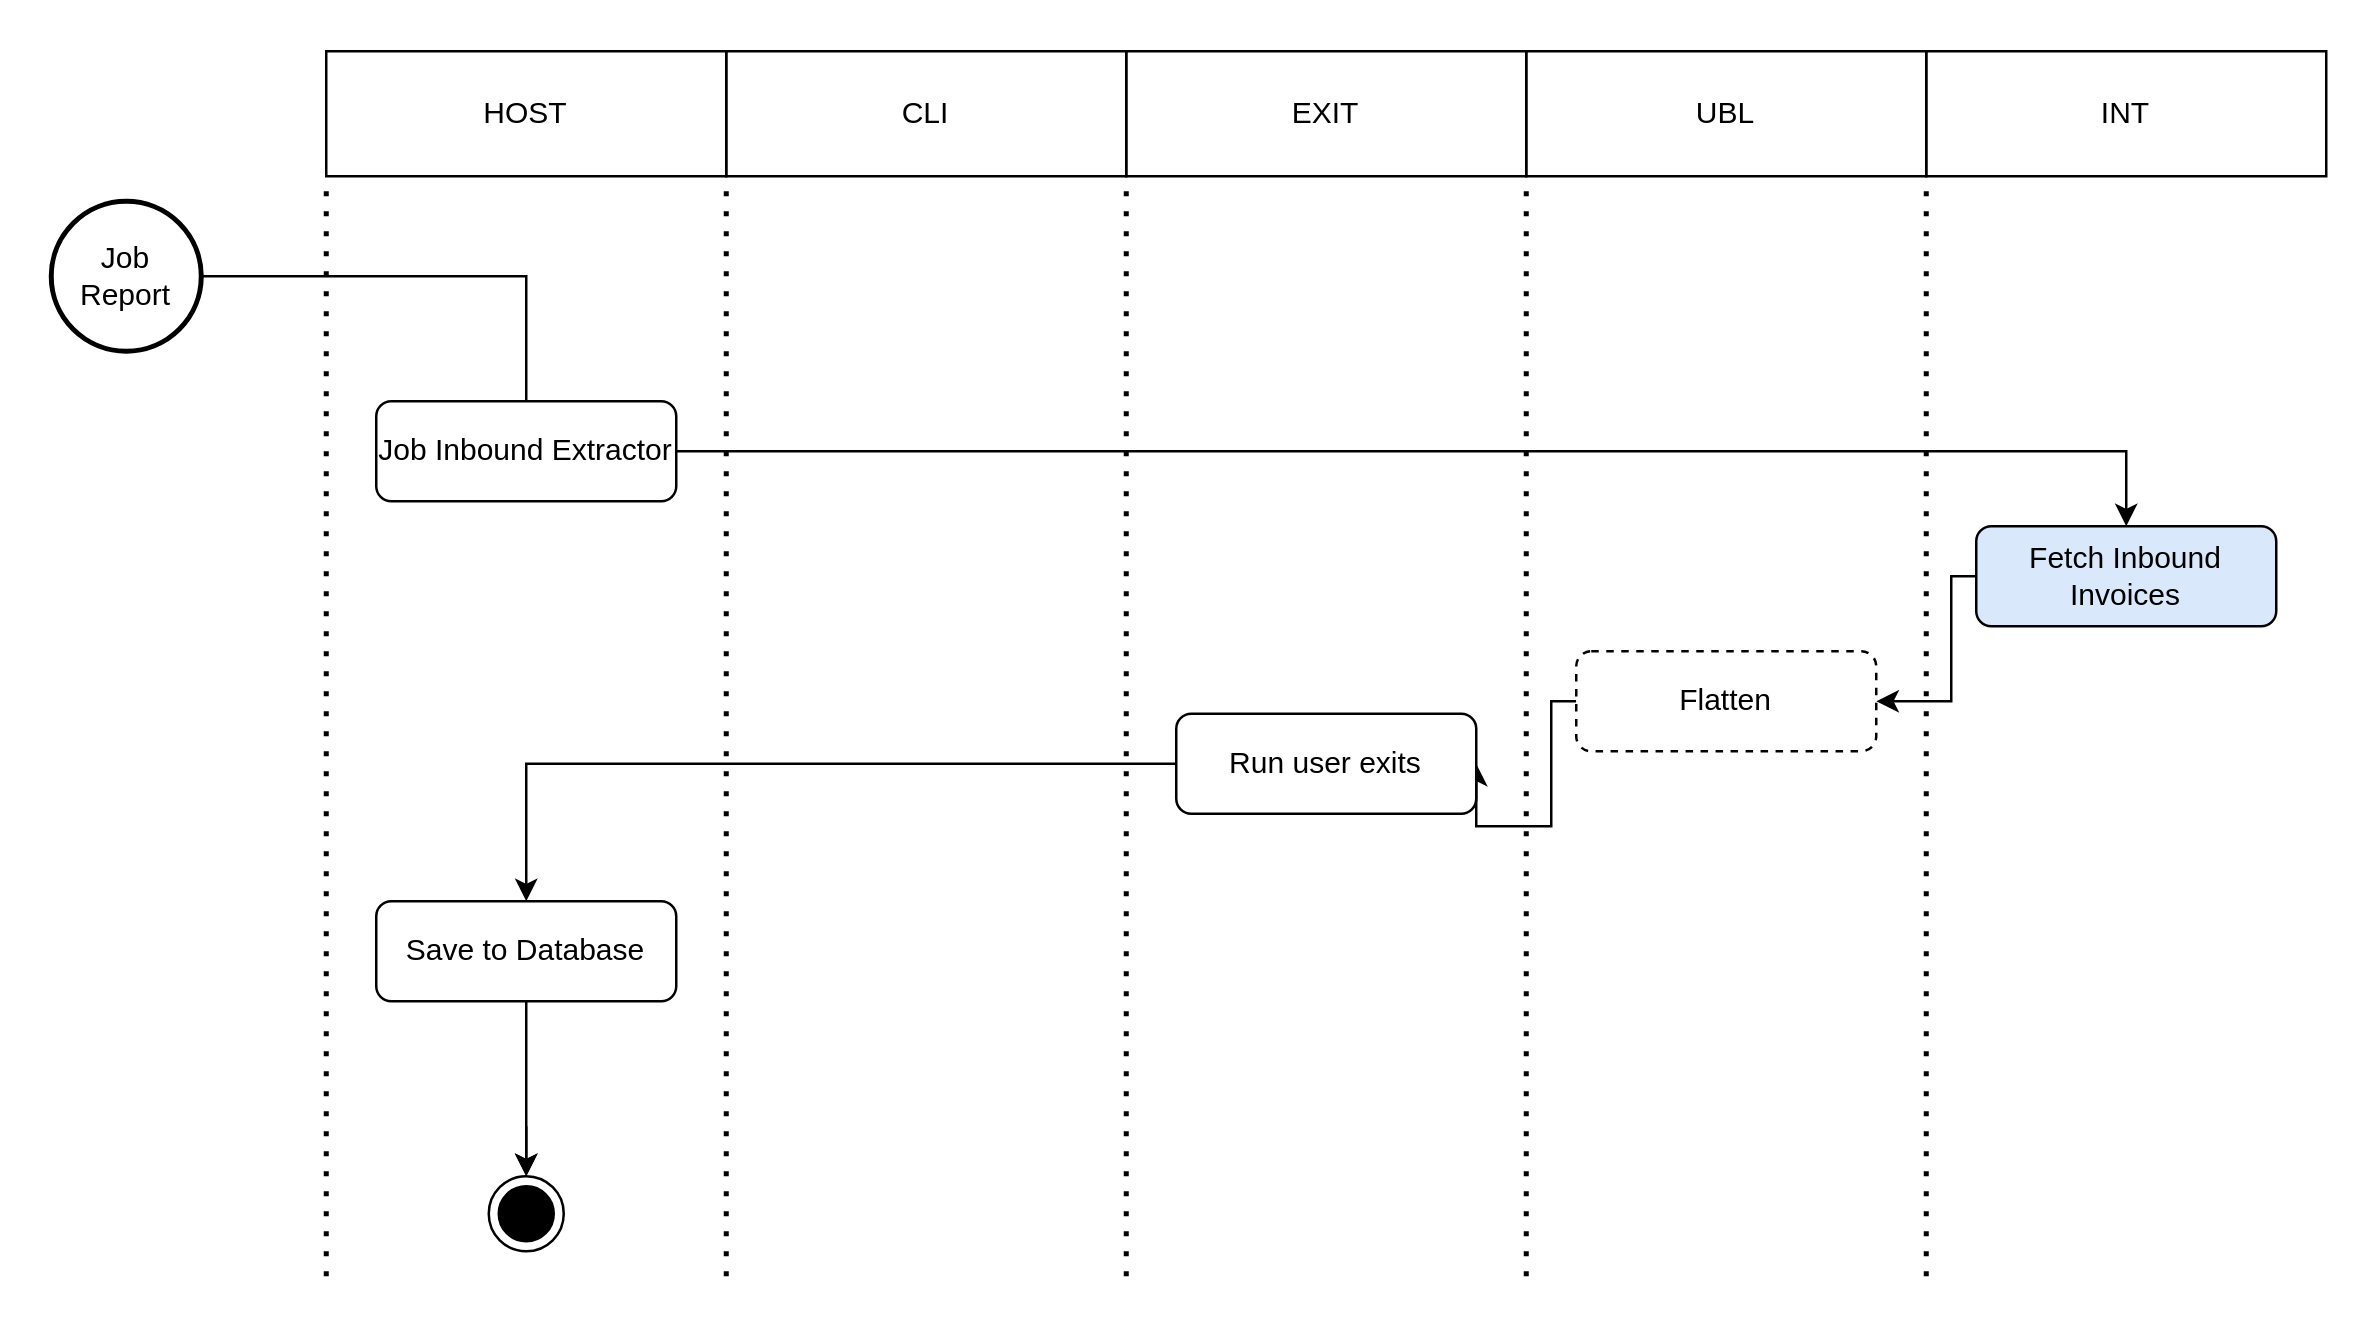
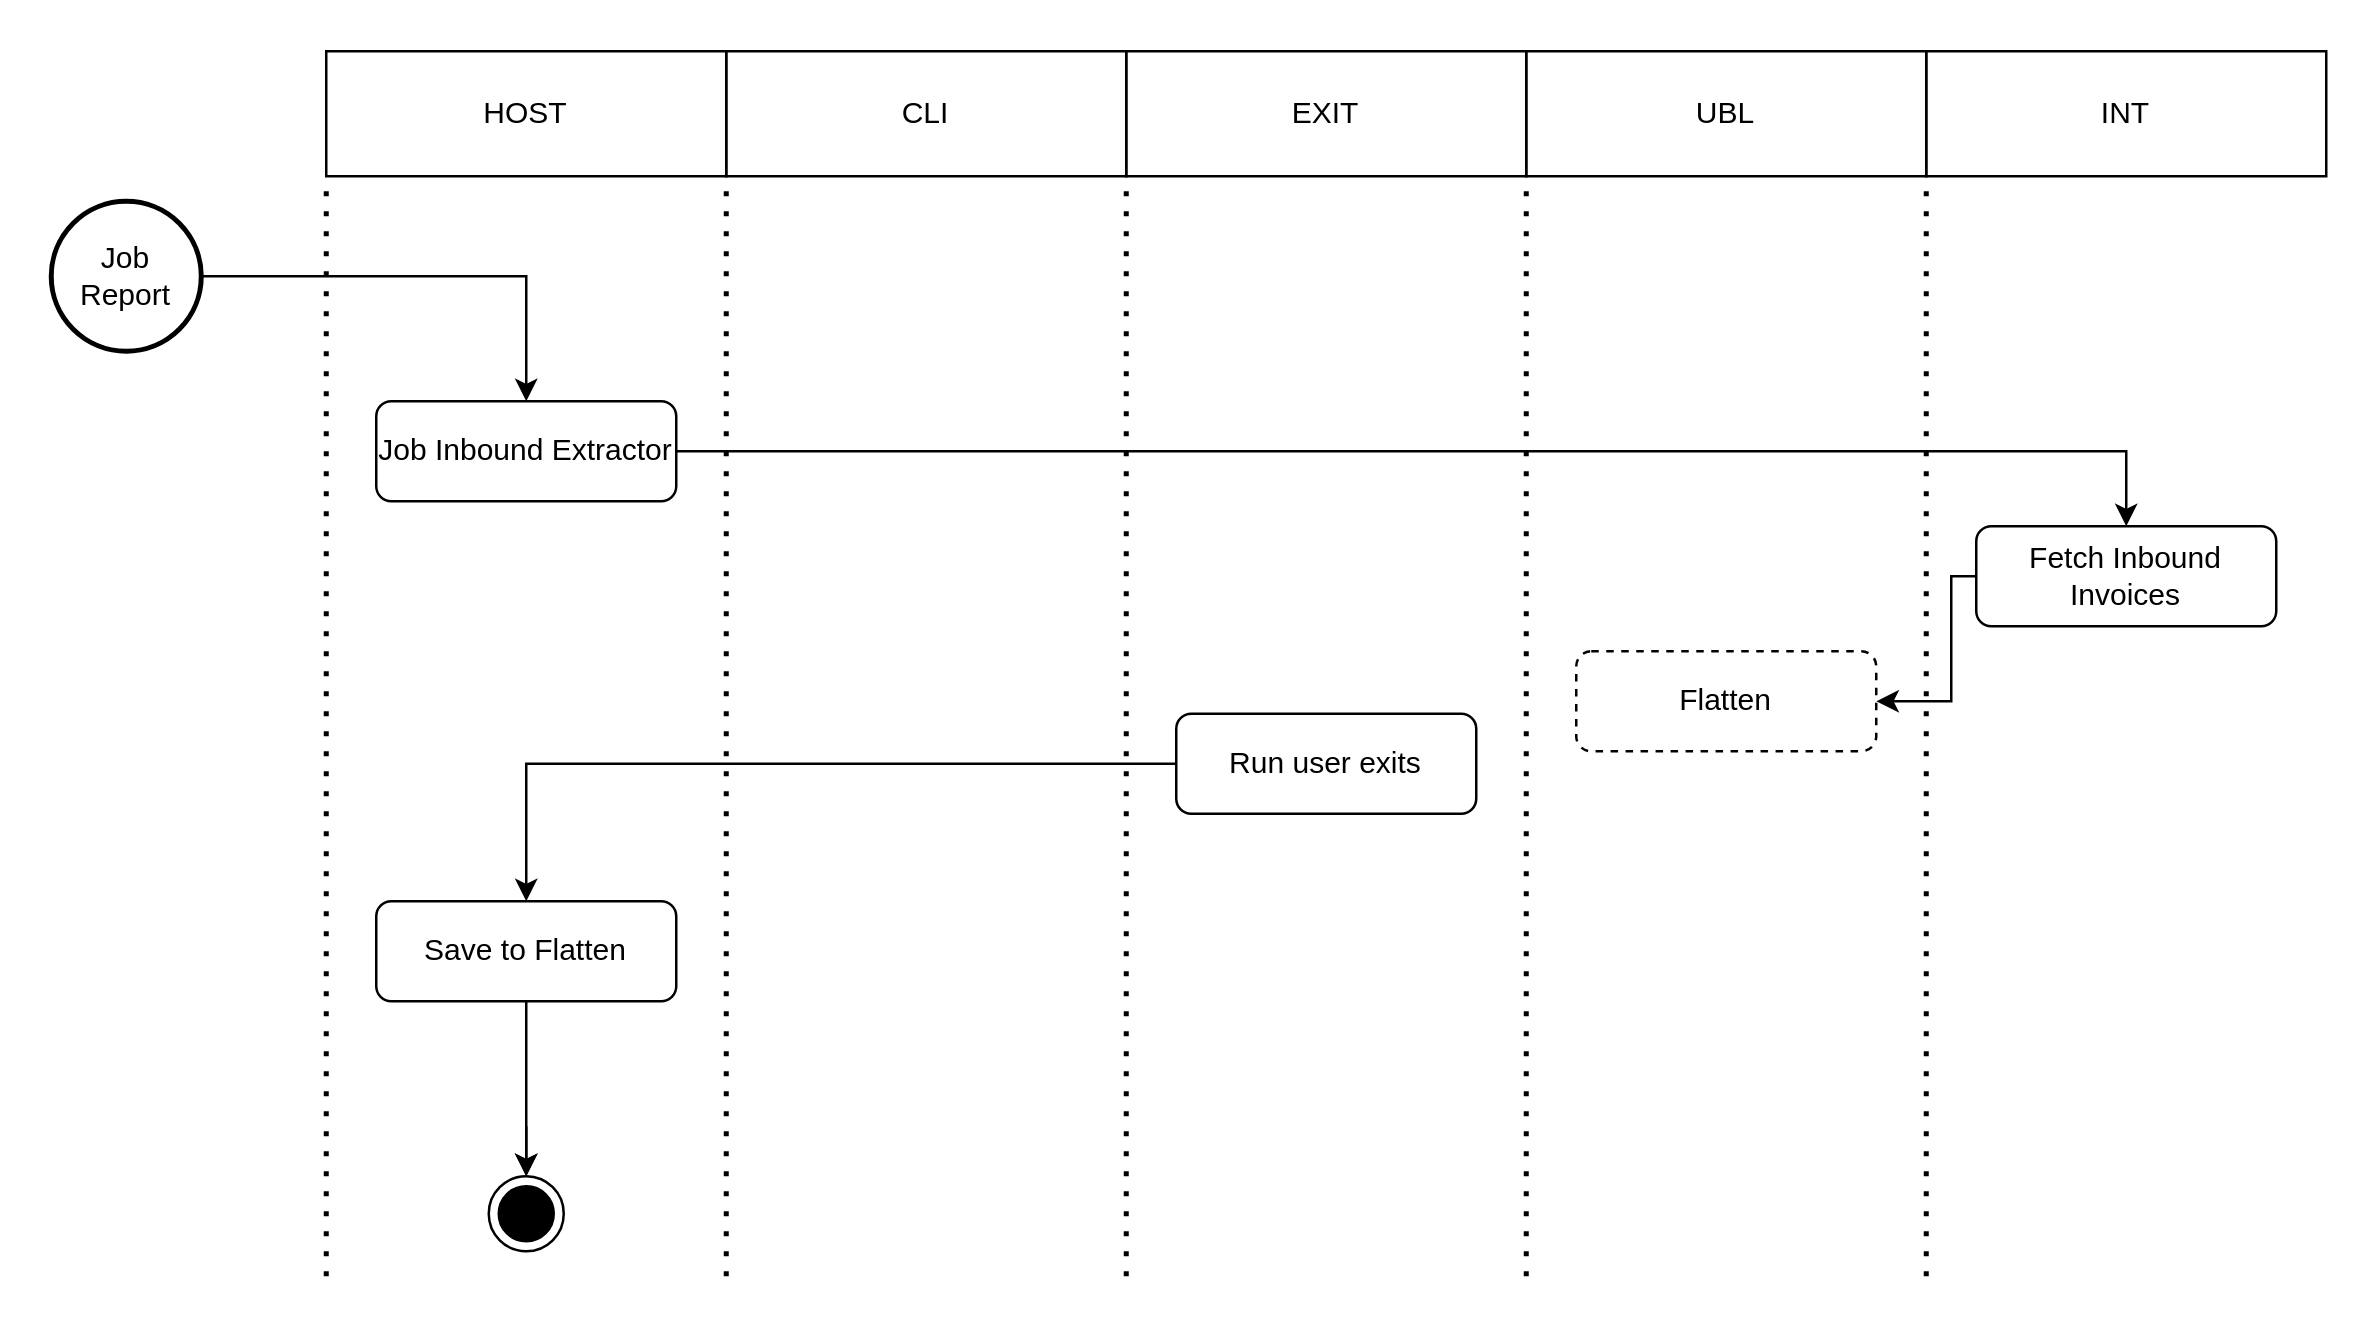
edge "Job Report" -- "Job Inbound Extractor": arrowhead none -> classic
node "Fetch Inbound Invoices": fillcolor #dae8fc -> #ffffff
edge "Flatten" -> "Run user exits": removed
node "Save to Database": label "Save to Database" -> "Save to Flatten"
